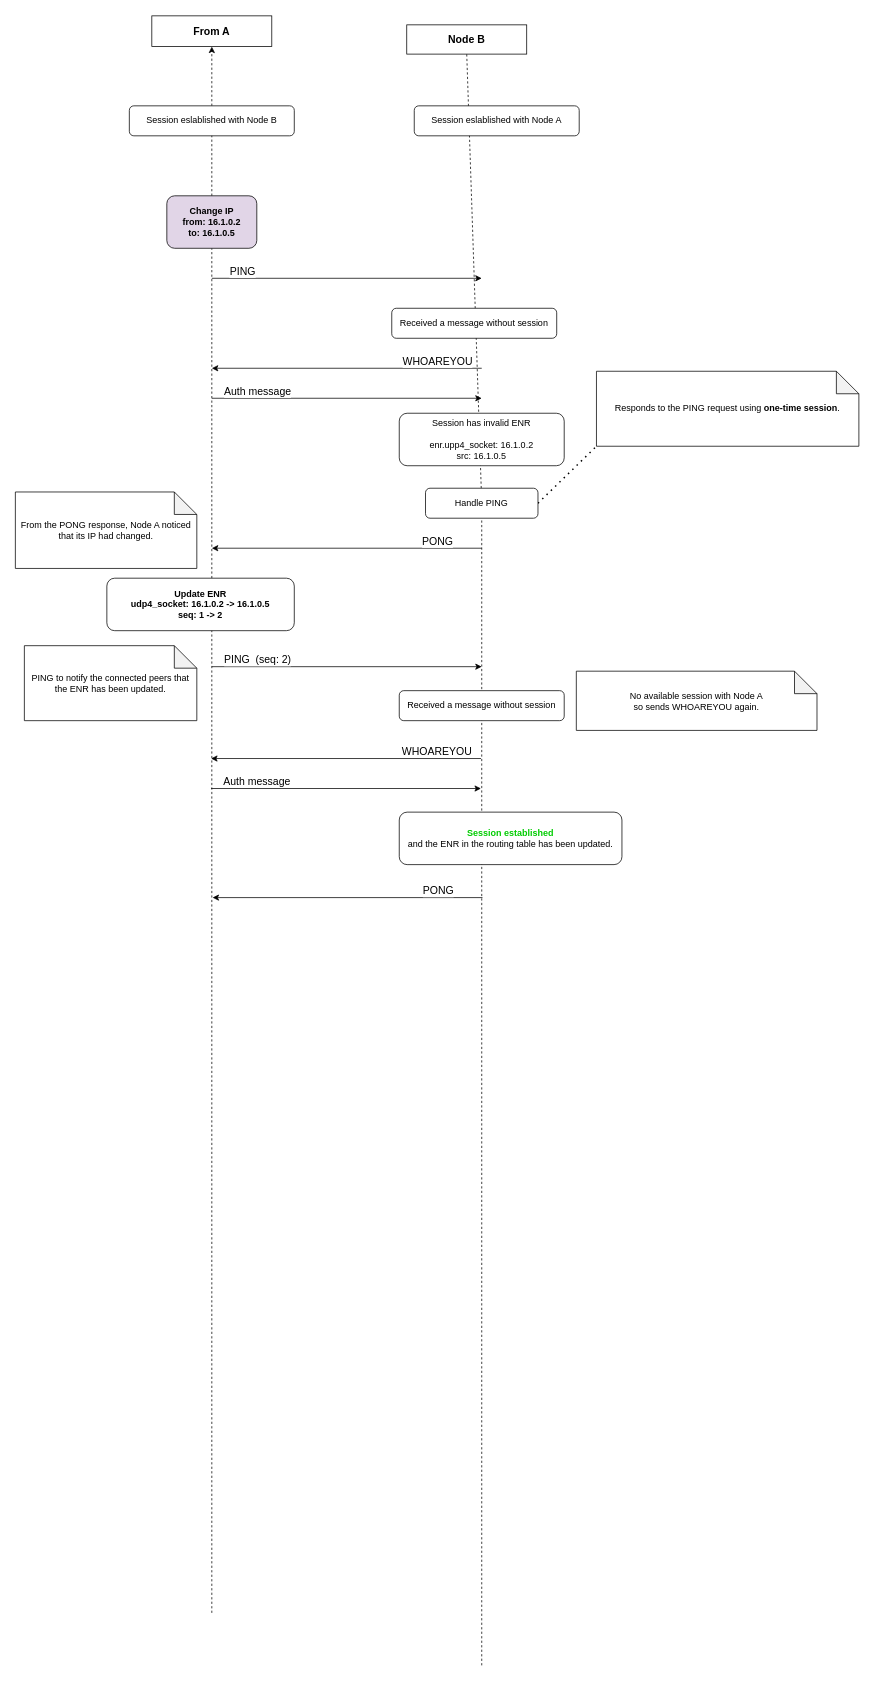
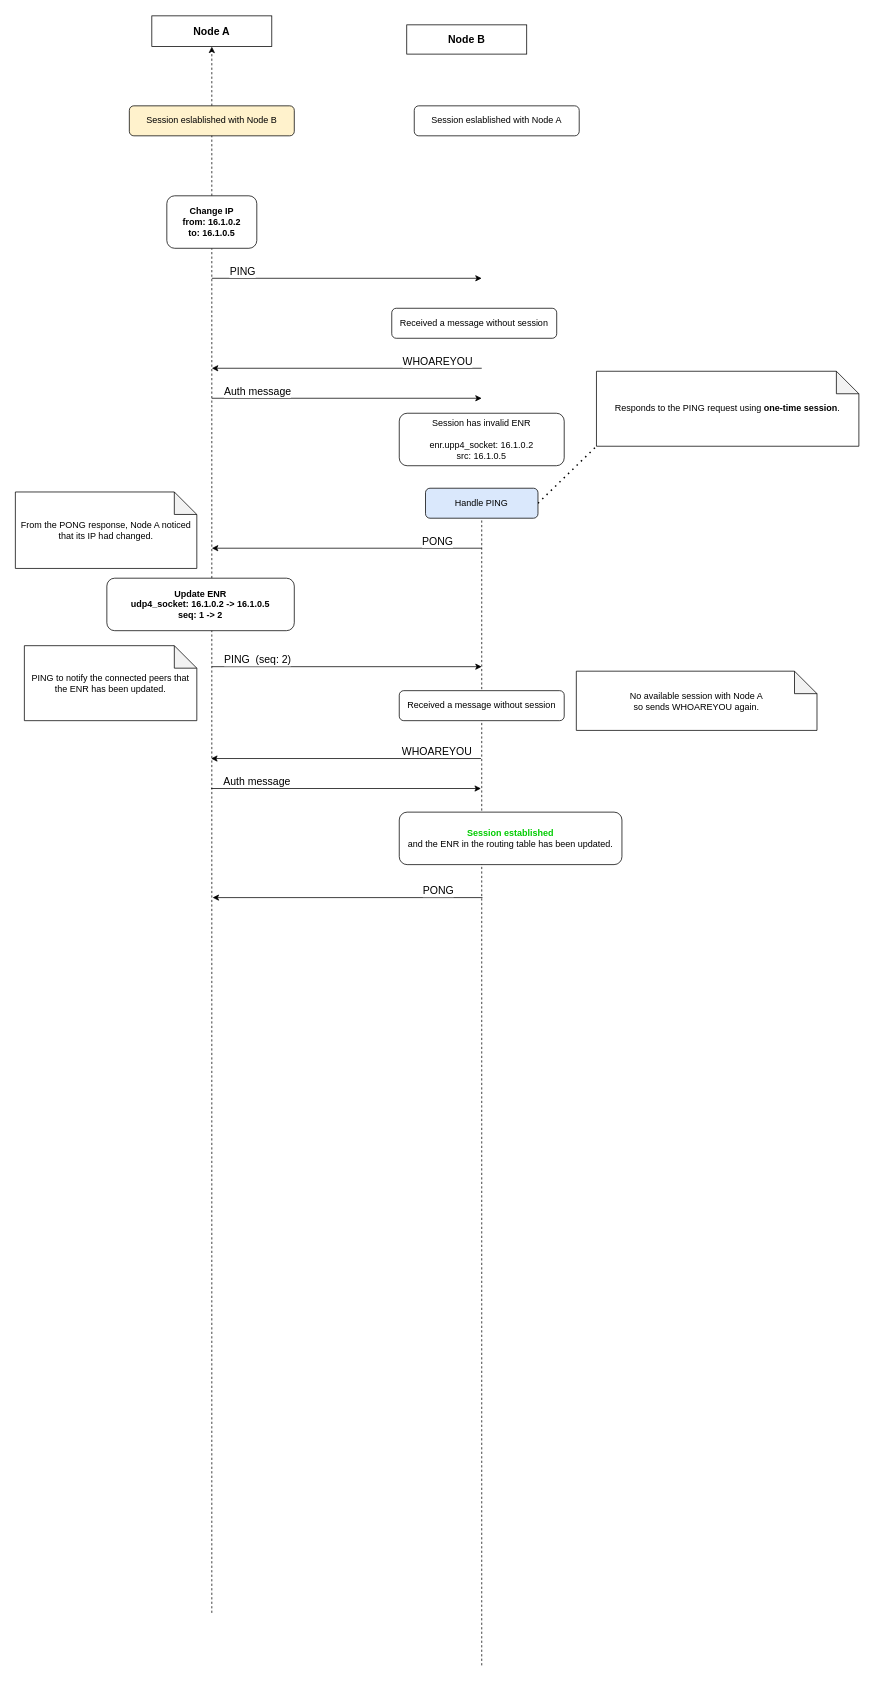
node "From A": label "From A" -> "Node A"
node "Session eslablished with Node B": fillcolor #ffffff -> #fff2cc
node "Change IP from: 16.1.0.2 to: 16.1.0.5": fillcolor #e1d5e7 -> #ffffff
edge "Node B" -- "Handle PING": removed
node "Handle PING": fillcolor #ffffff -> #dae8fc
